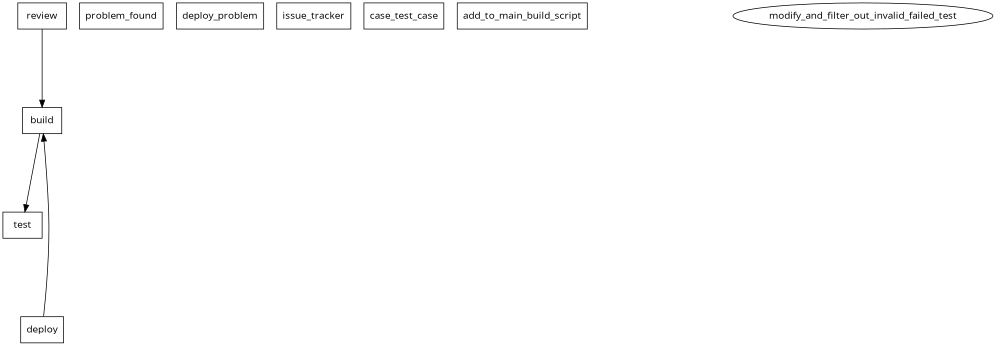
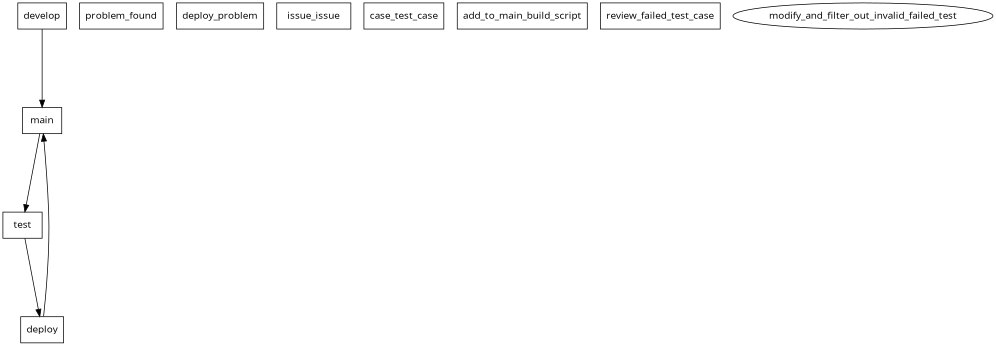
node "review": label "review" -> "develop"
node "issue_tracker": label "issue_tracker" -> "issue_issue"
node "review_failed_test_case": added
node "build": label "build" -> "main"
edge "test" -> "deploy": added
